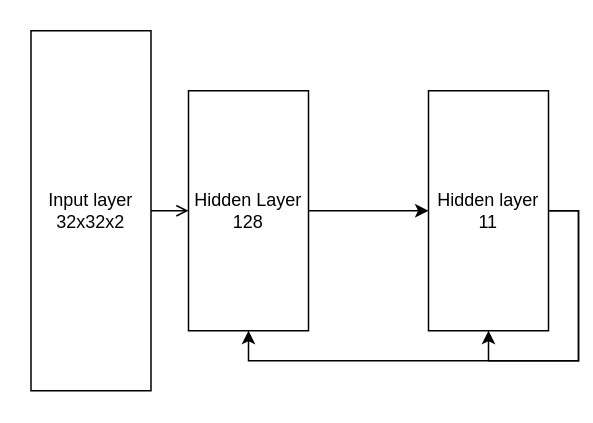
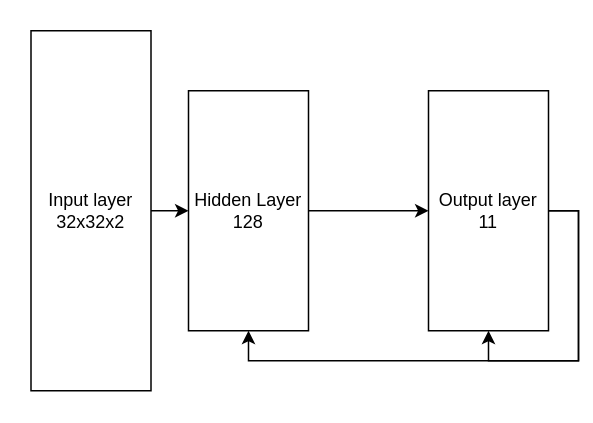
edge "Input layer 32x32x2" -> "Hidden Layer 128": arrowhead open -> classic
node "Hidden layer 11": label "Hidden layer 11" -> "Output layer 11"
